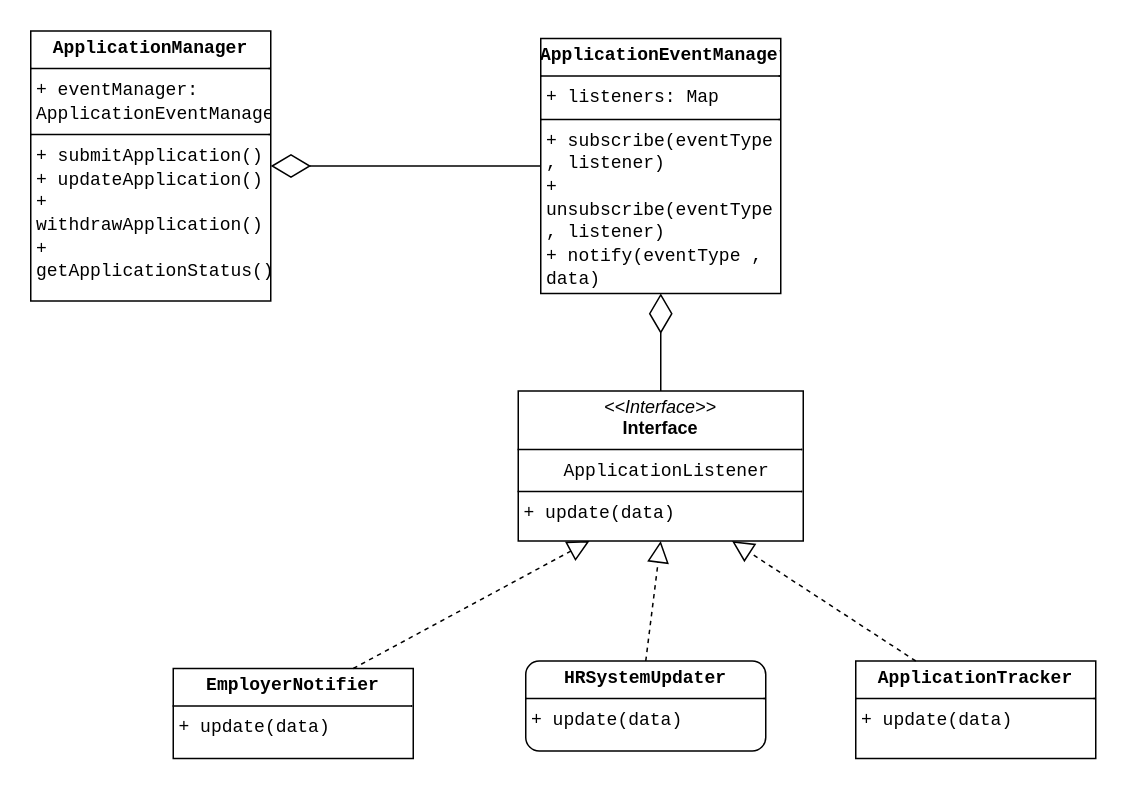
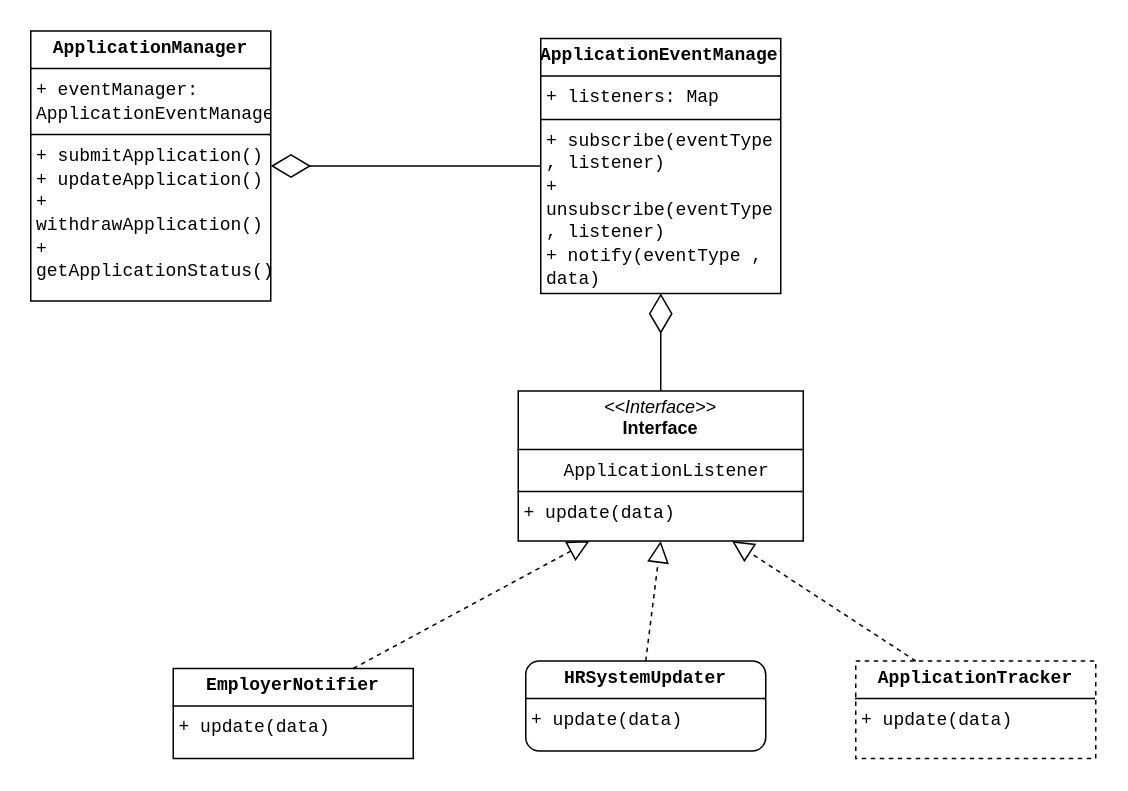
node "ApplicationTracker + update(data)": style solid -> dashed
